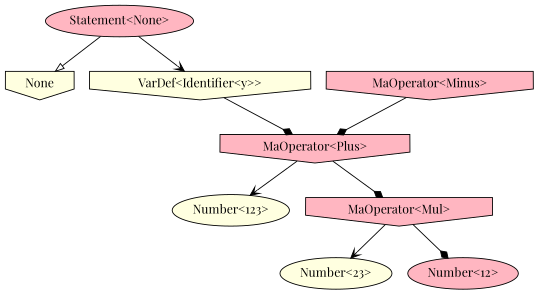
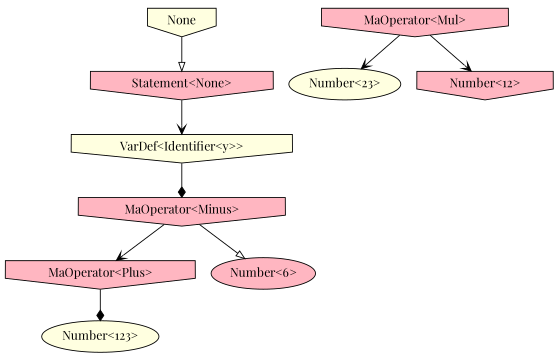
node "Statement<None>": shape ellipse -> invhouse
edge "Statement<None>" -> "None": reversed
edge "VarDef<Identifier<y>>" -> "MaOperator<Plus>": now "VarDef<Identifier<y>>" -> "MaOperator<Minus>"
edge "MaOperator<Minus>" -> "MaOperator<Plus>": arrowhead diamond -> vee
edge "MaOperator<Plus>" -> "Number<123>": arrowhead vee -> diamond
edge "MaOperator<Plus>" -> "MaOperator<Mul>": removed
edge "MaOperator<Mul>" -> "Number<12>": arrowhead diamond -> vee
node "Number<6>": added
node "Number<12>": shape ellipse -> invhouse
